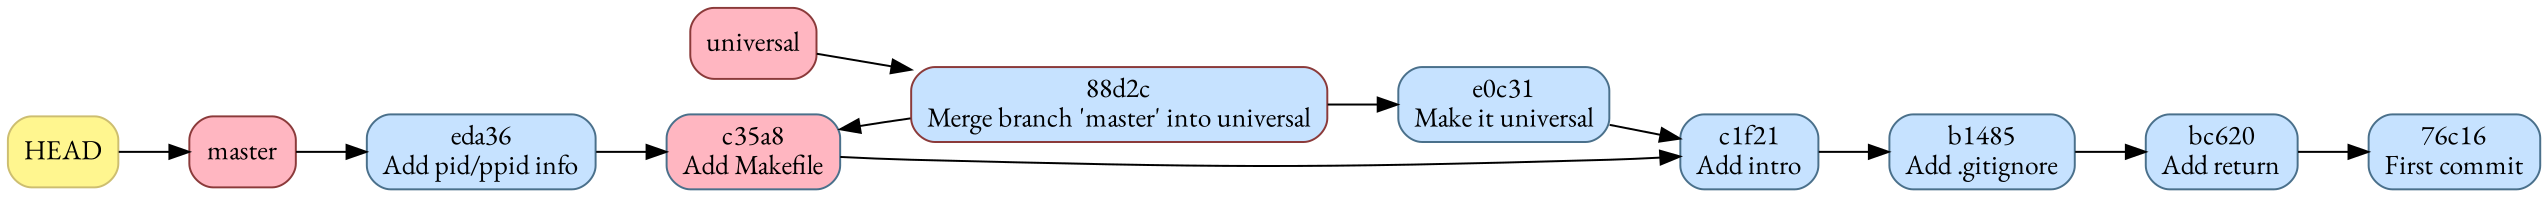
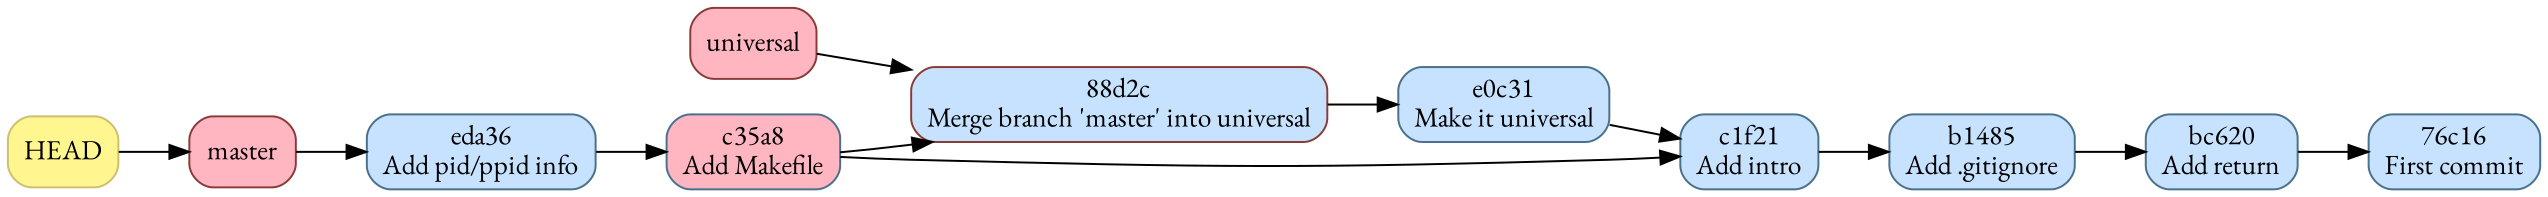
edge "88d2c Merge branch 'master' into universal" -> "c35a8 Add Makefile": reversed
